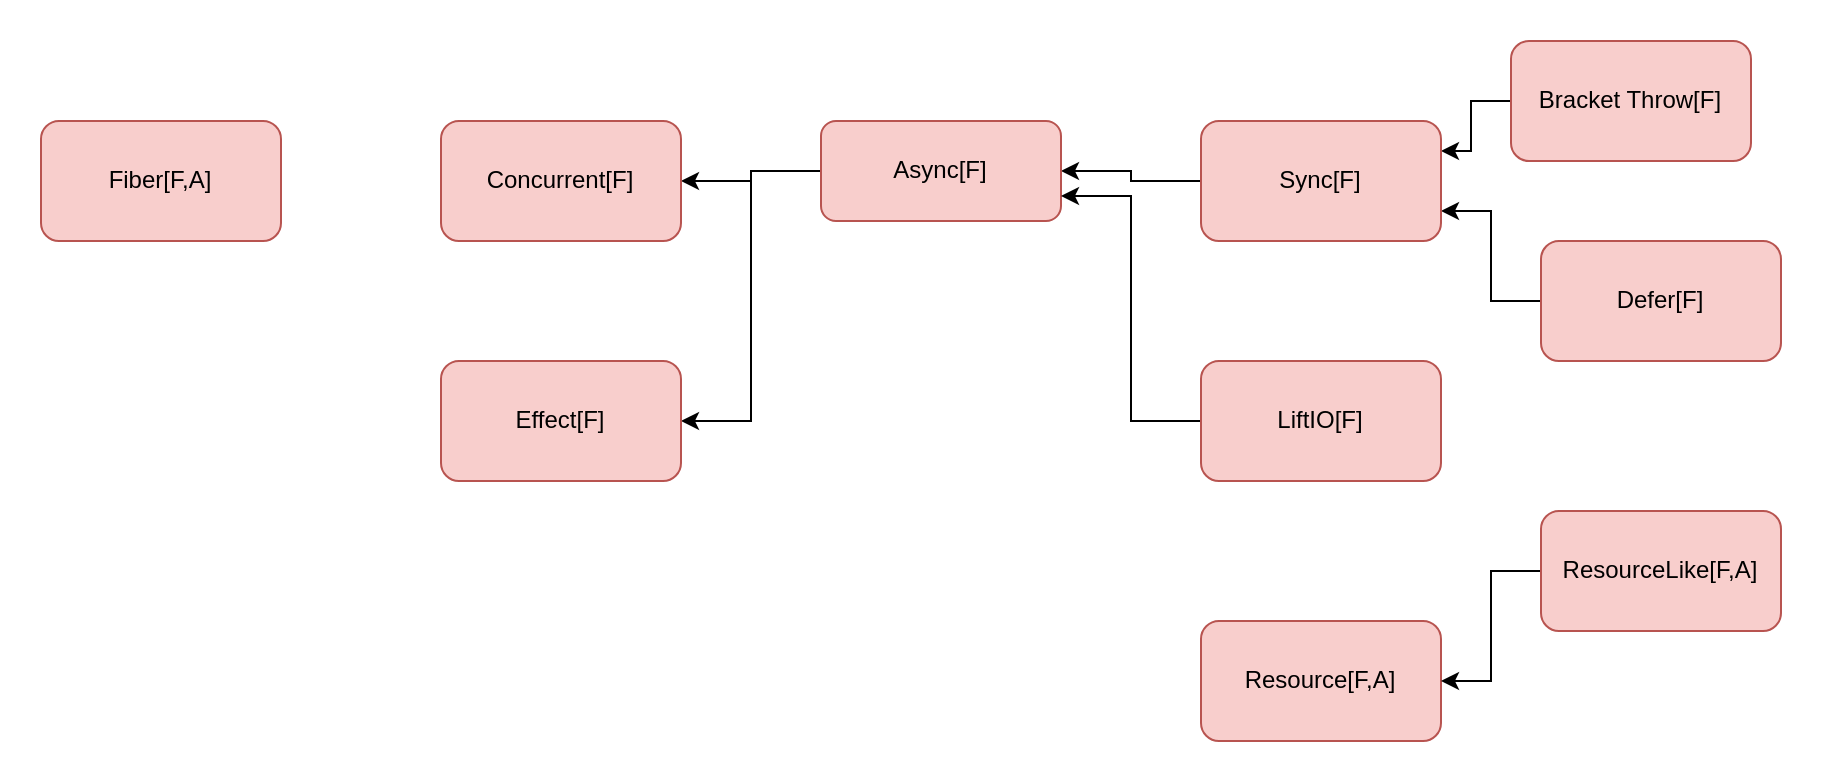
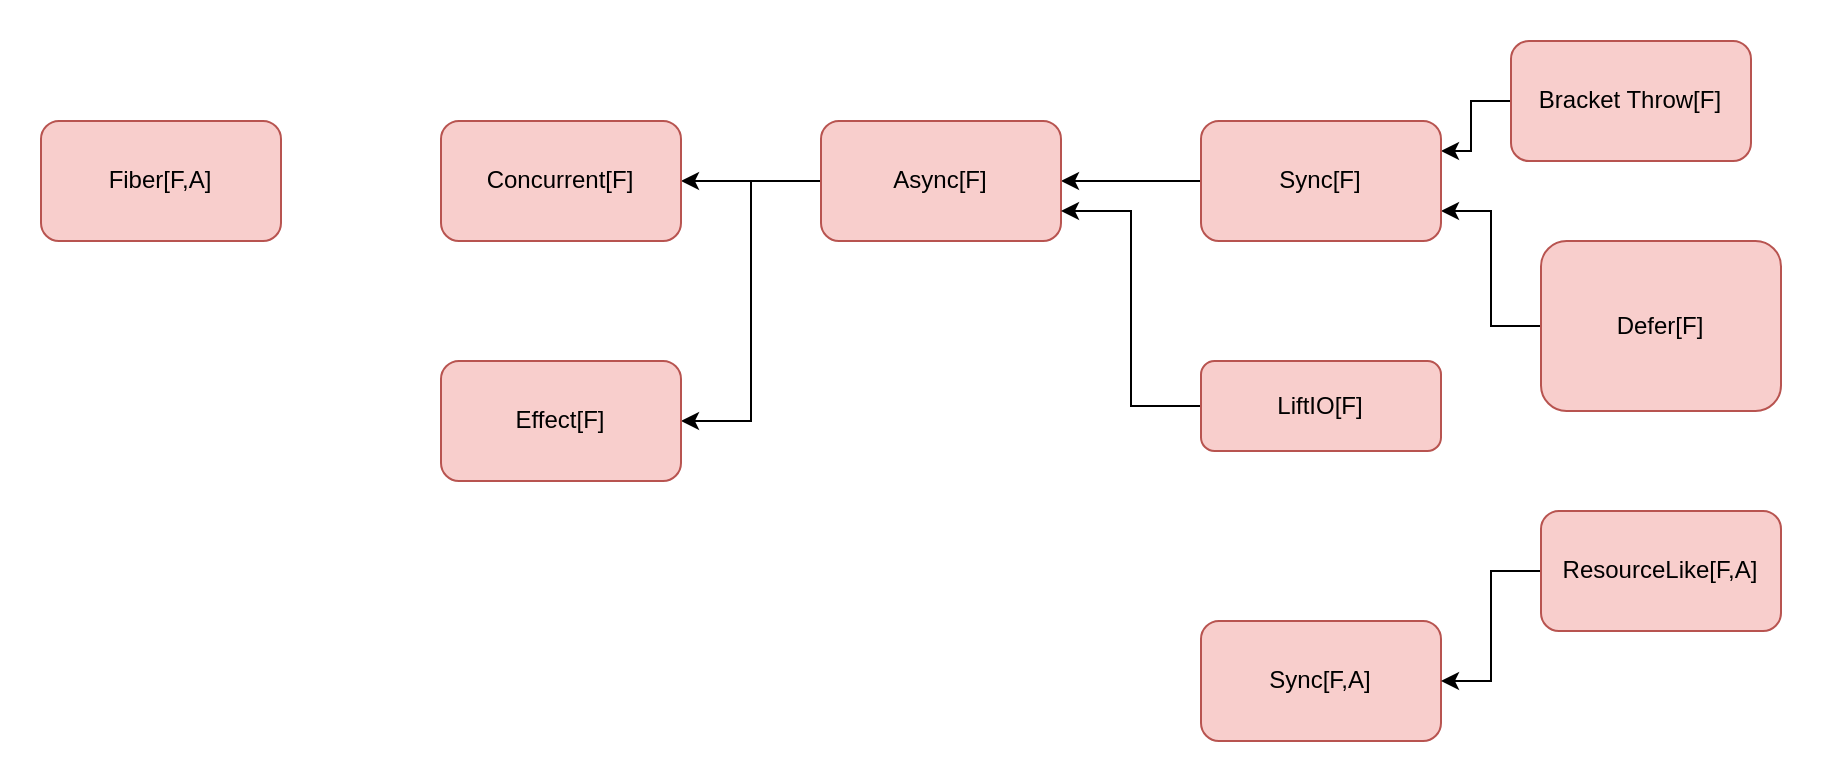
node "Async[F]": size 240x100 -> 240x120
node "Defer[F]": size 240x120 -> 240x170
node "LiftIO[F]": size 240x120 -> 240x90
node "Resource[F,A]": label "Resource[F,A]" -> "Sync[F,A]"
